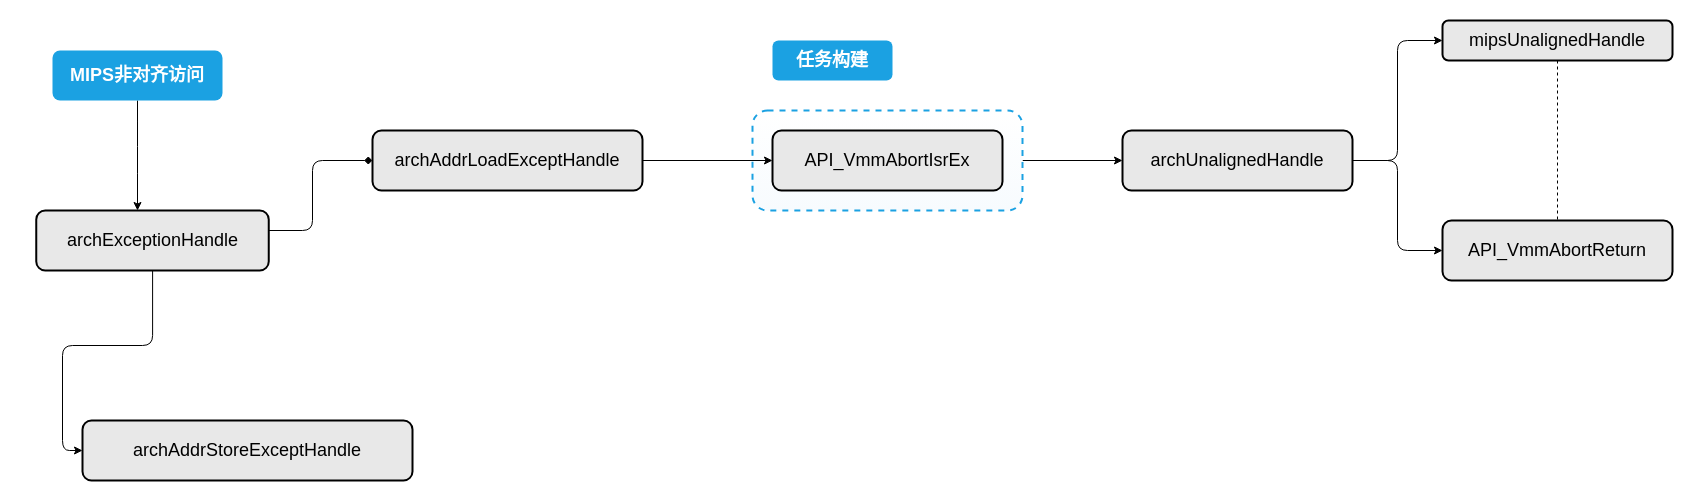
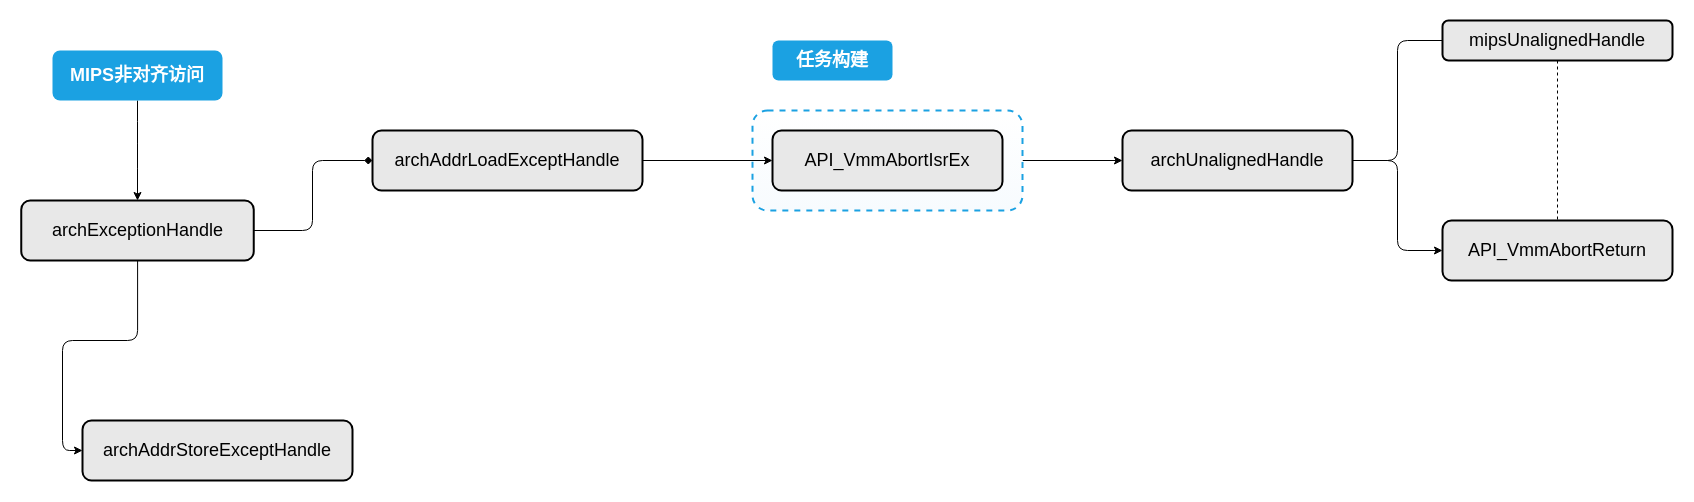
edge "archUnalignedHandle" -> "mipsUnalignedHandle": arrowhead classic -> none
node "archExceptionHandle": moved (153, 241) -> (138, 231)
node "archAddrStoreExceptHandle": size 330x60 -> 270x60
